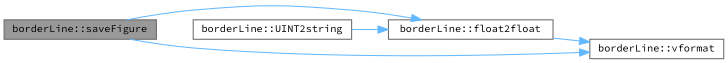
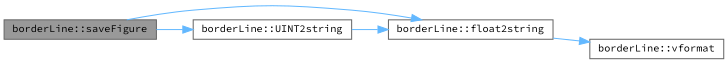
node "borderLine::float2float": label "borderLine::float2float" -> "borderLine::float2string"
edge "borderLine::saveFigure" -> "borderLine::vformat": now "borderLine::saveFigure" -> "borderLine::UINT2string"
